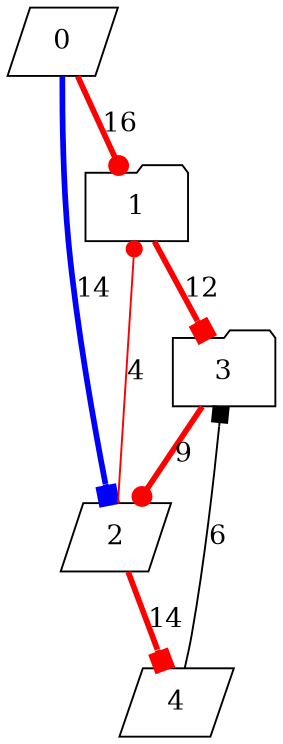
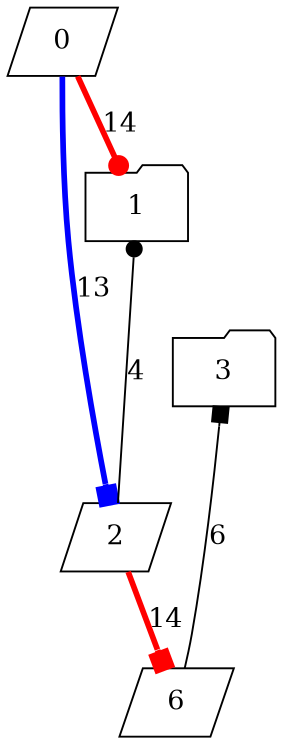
edge "0" -> "1": label "16" -> "14"
edge "1" -> "3": removed, label "12"
edge "0" -> "2": label "14" -> "13"
edge "2" -> "1": color red -> black
edge "3" -> "2": removed, label "9"
node "4": label "4" -> "6"
